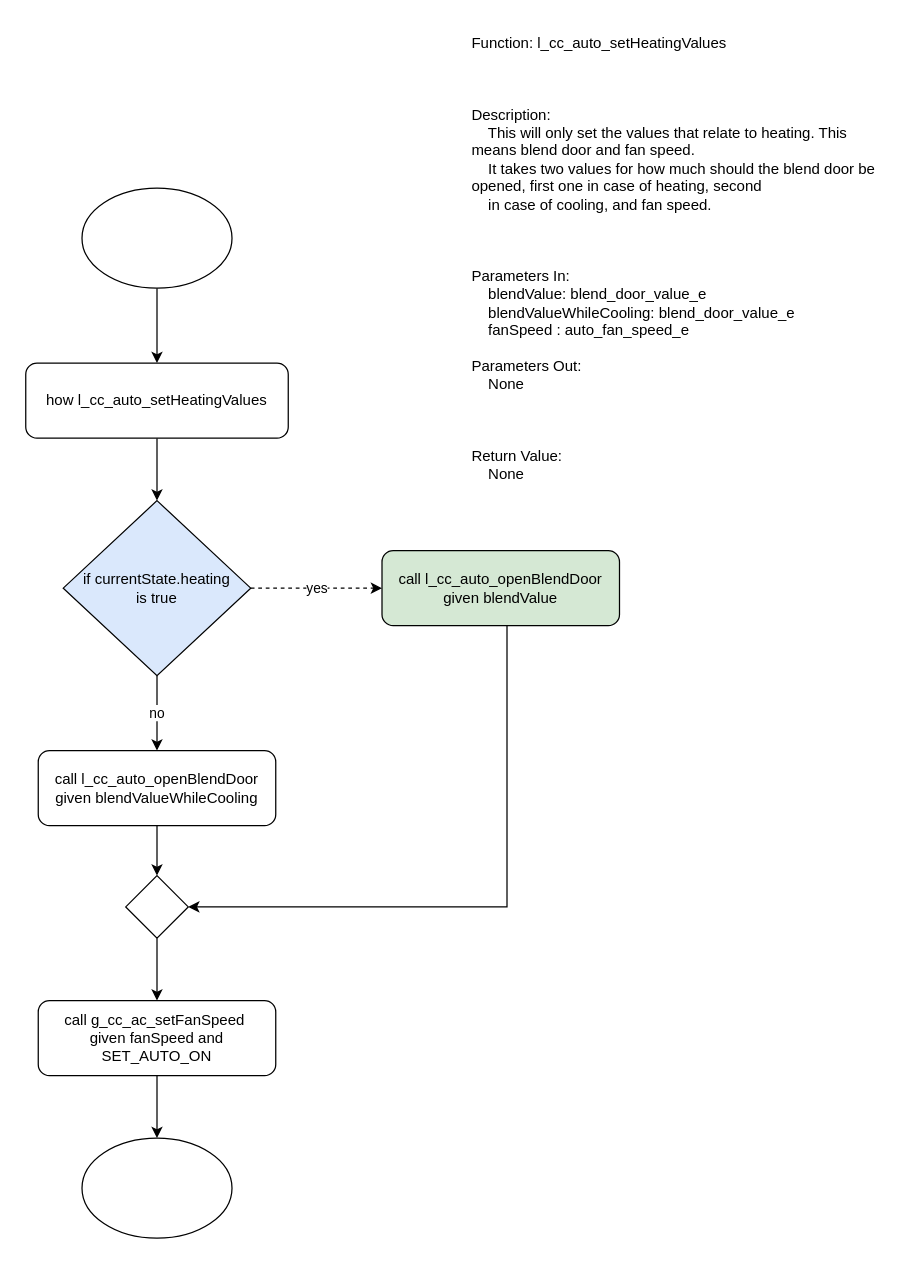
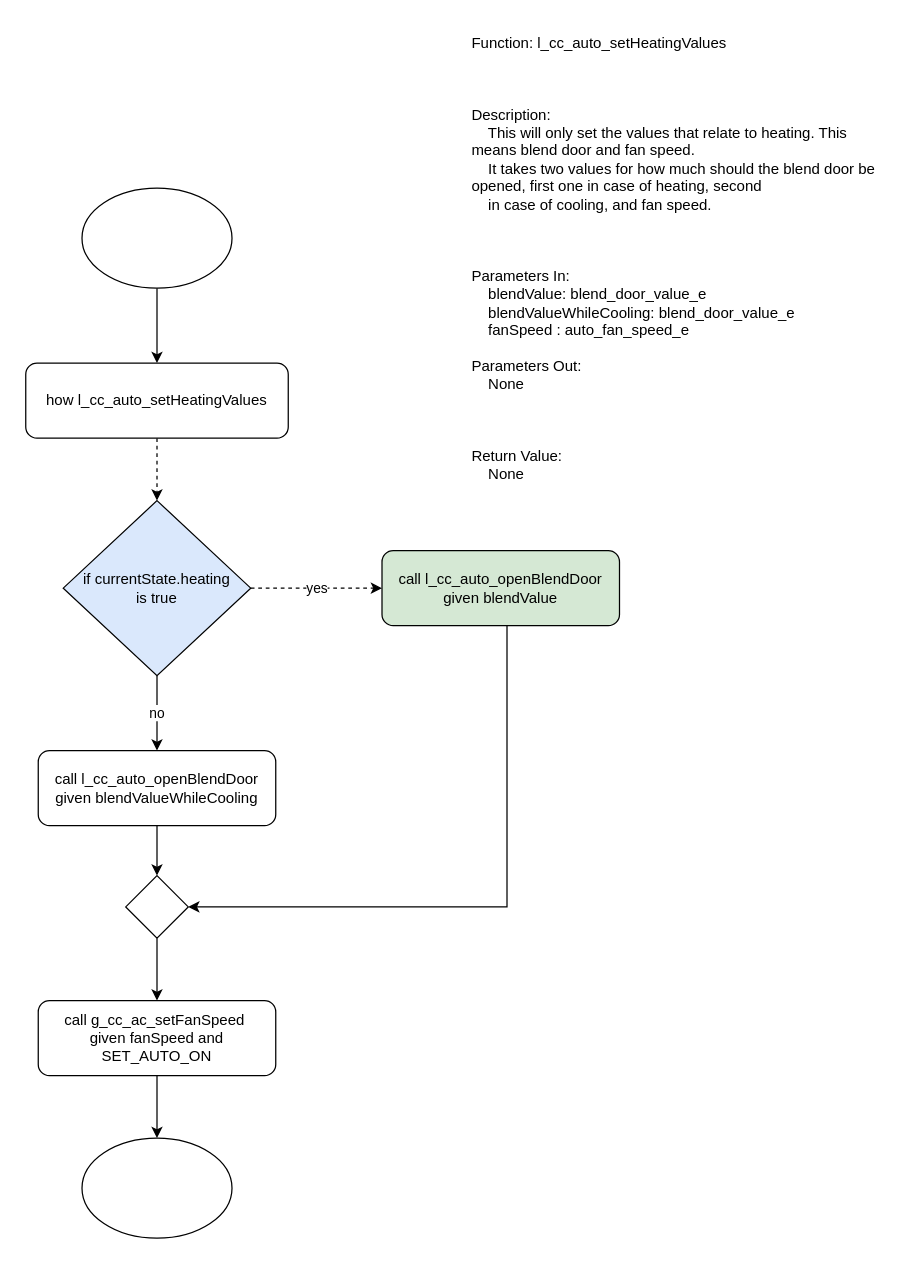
edge "how l_cc_auto_setHeatingValues" -> "if currentState.heating is true": style solid -> dashed
